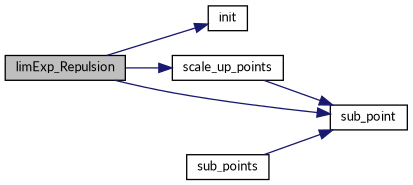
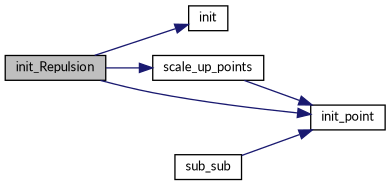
node "limExp_Repulsion": label "limExp_Repulsion" -> "init_Repulsion"
node "sub_point": label "sub_point" -> "init_point"
node "sub_points": label "sub_points" -> "sub_sub"
